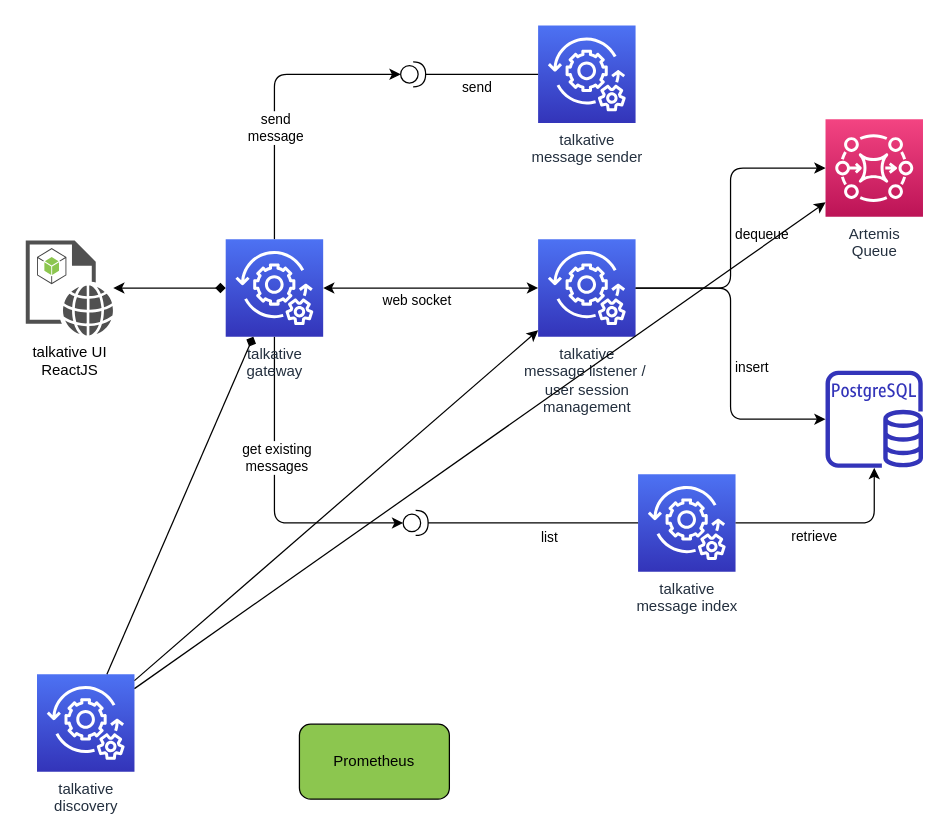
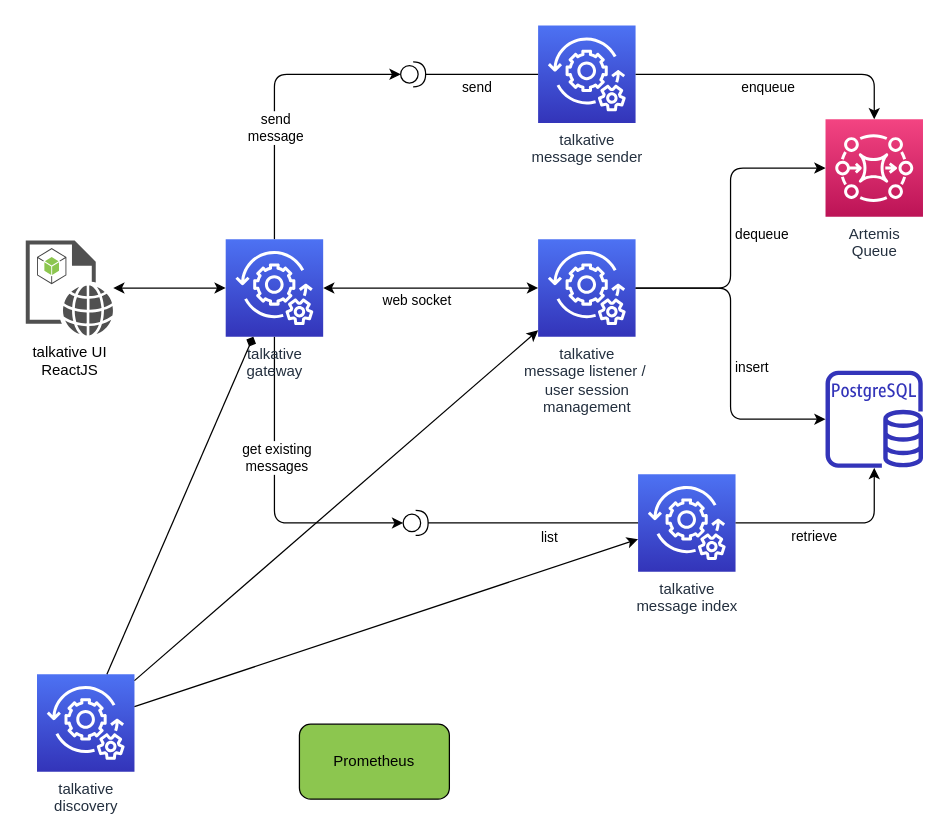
edge "talkative message sender" -> "Artemis Queue": added, label "enqueue"
edge "talkative UI ReactJS" -- "talkative gateway": arrowhead diamond -> classic
edge "talkative discovery" -> "Artemis Queue": now "talkative discovery" -> "talkative message index"
